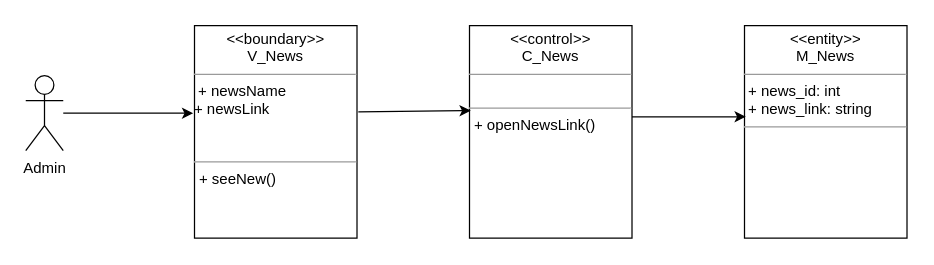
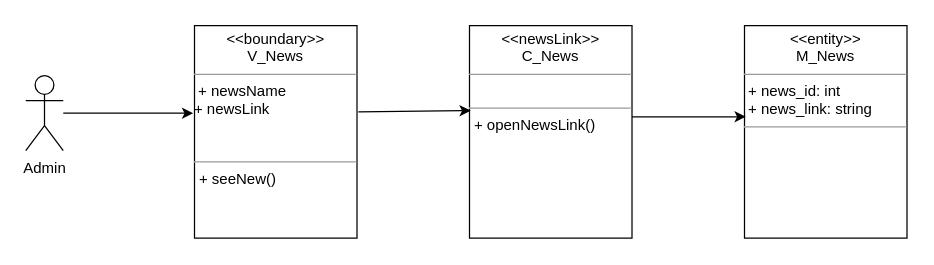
node "<<control>> C_News + openNewsLink()": label "<<control>> C_News + openNewsLink()" -> "<<newsLink>> C_News + openNewsLink()"
